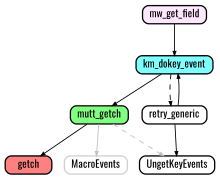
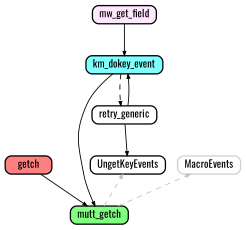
edge "mutt_getch" -> "MacroEvents": style solid -> dashed
edge "mutt_getch" -> "getch": reversed
